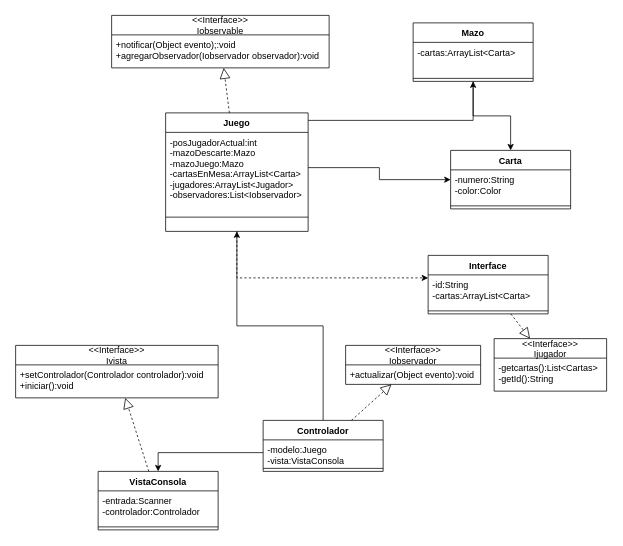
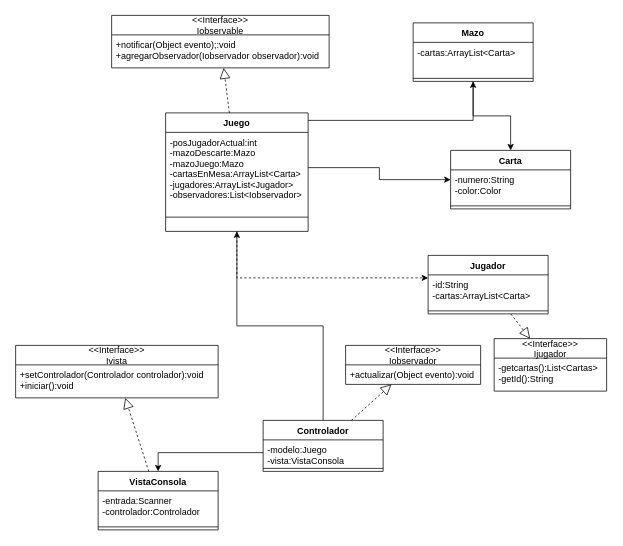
node "Interface": label "Interface" -> "Jugador"
